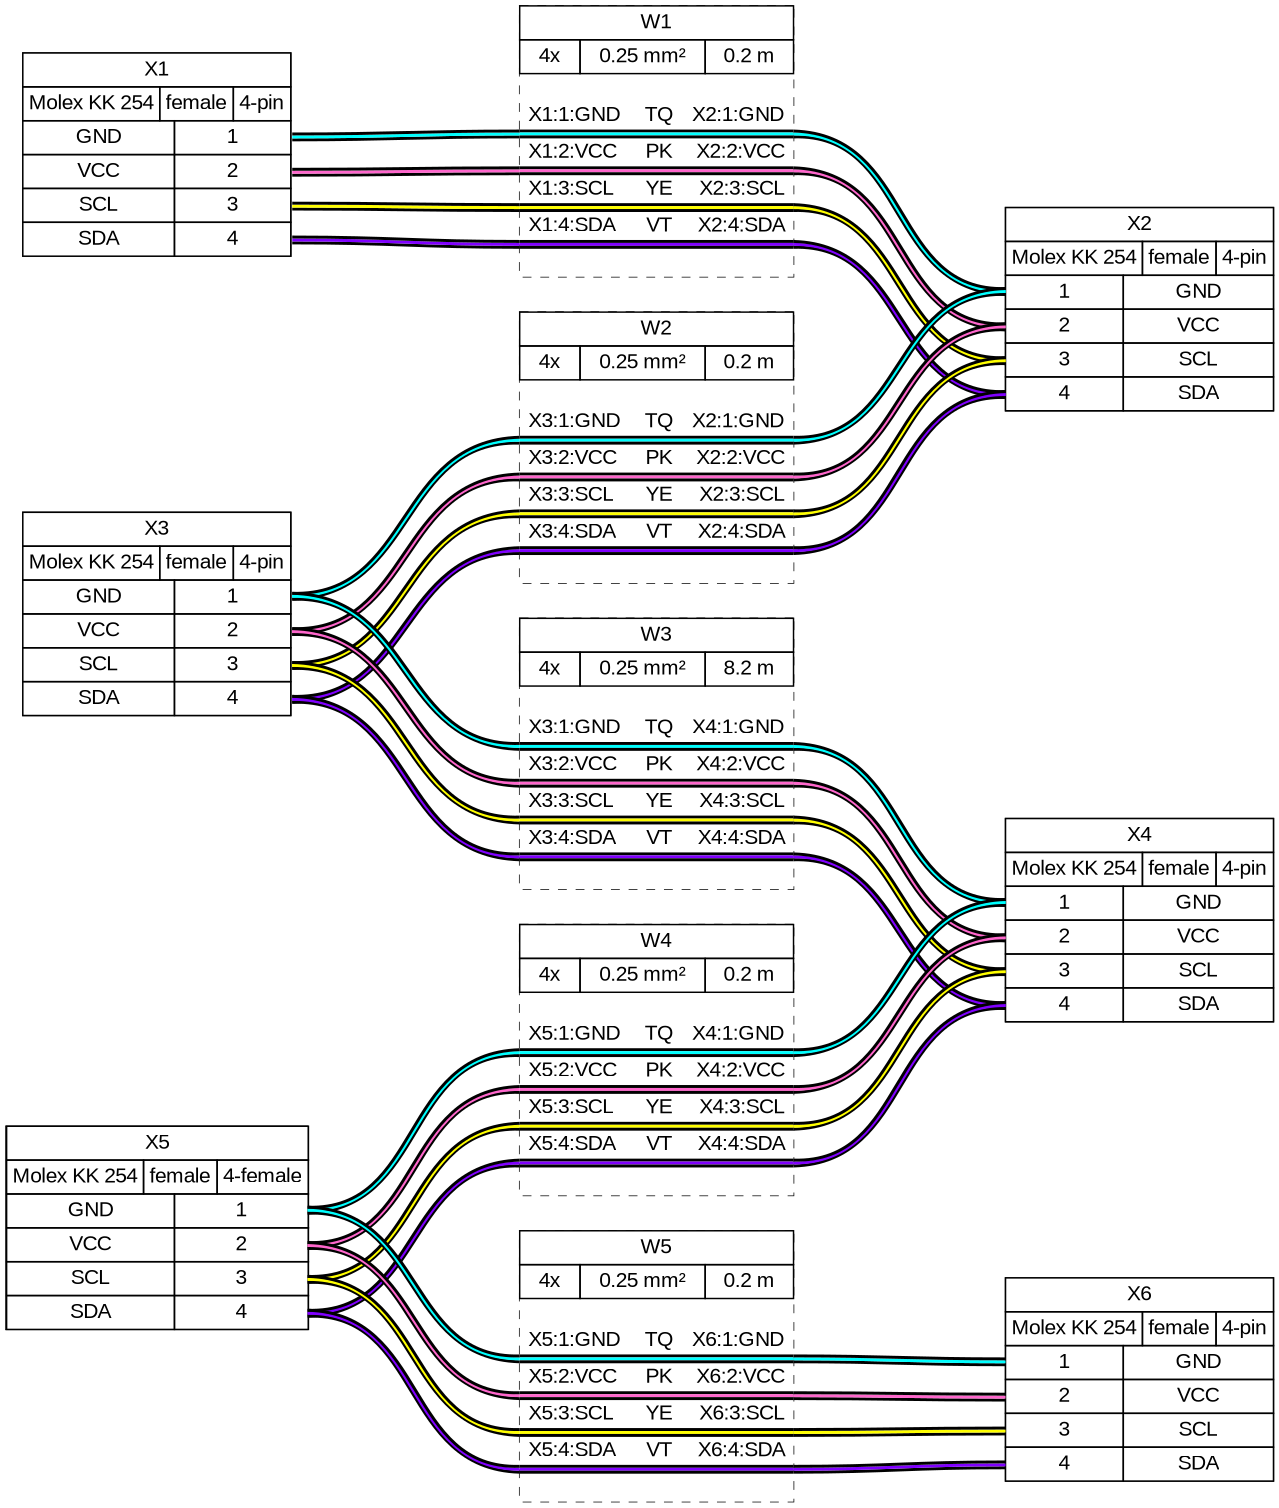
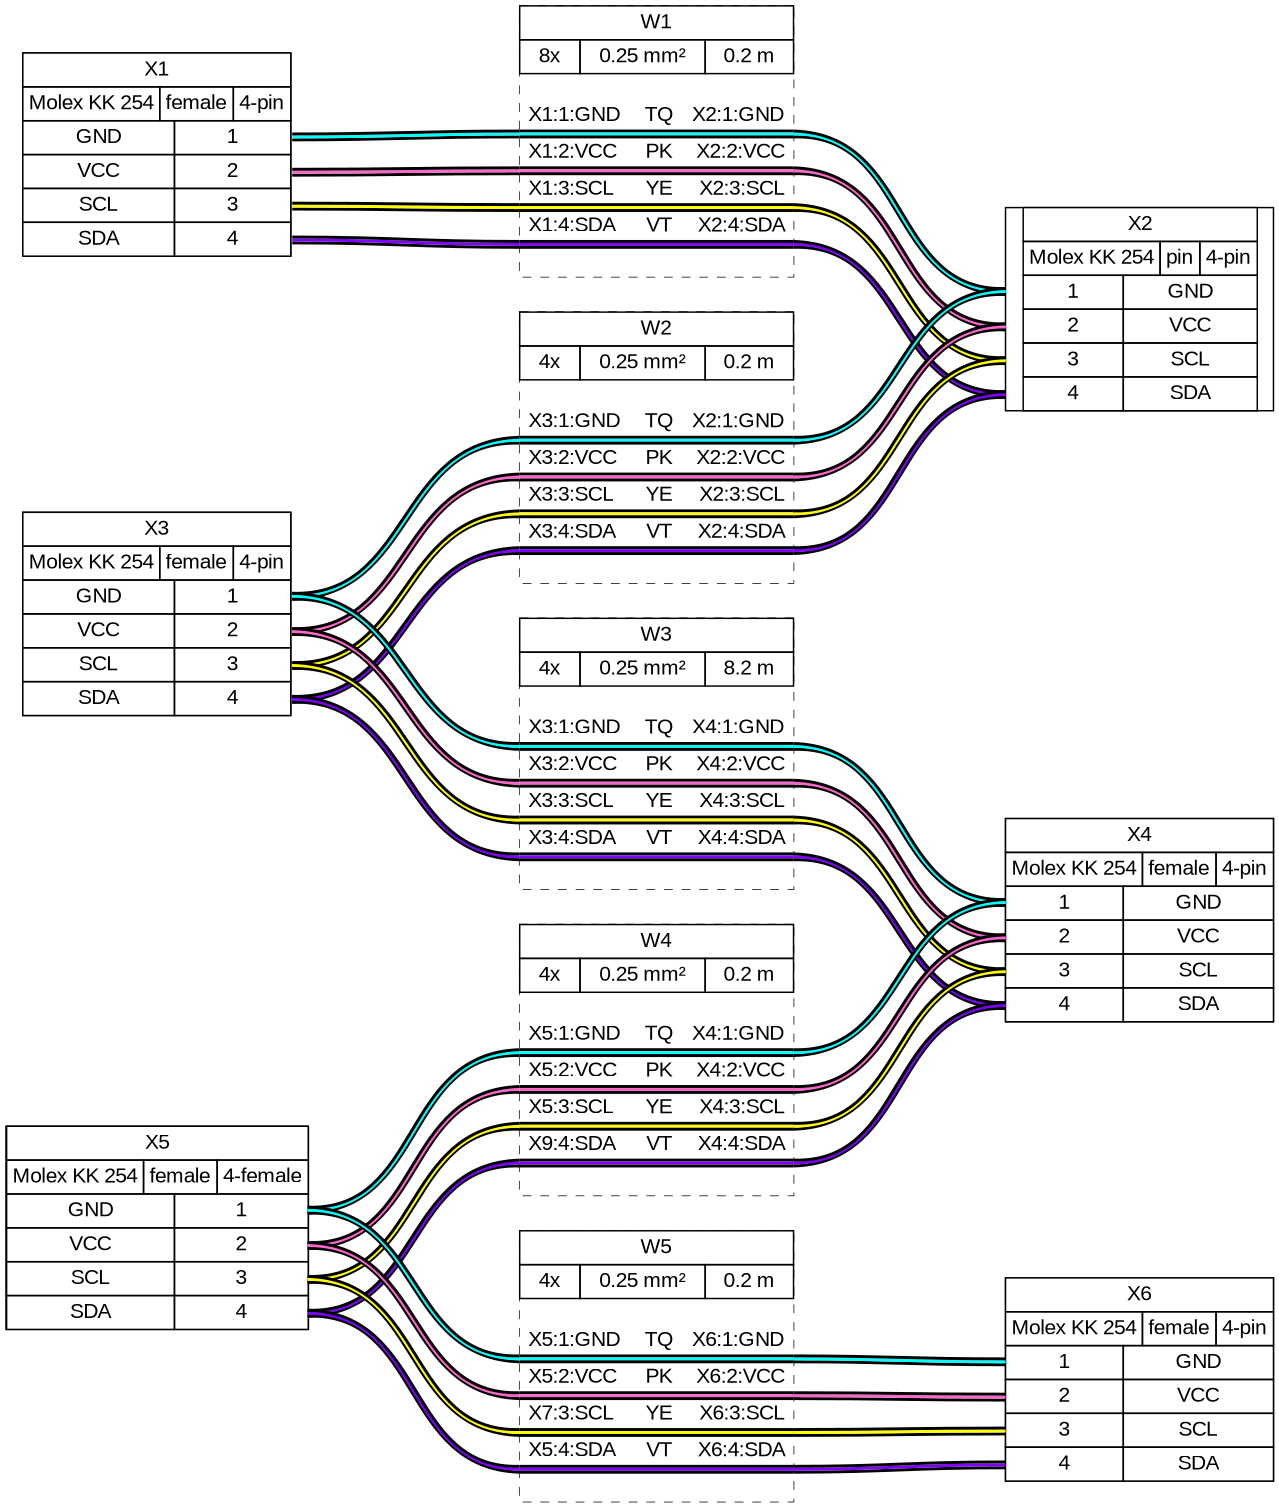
node "W1": text "4x" -> "8x"
node "X2": text "female" -> "pin"
node "W4": text "X5:4:SDA" -> "X9:4:SDA"
node "W5": text "X5:3:SCL" -> "X7:3:SCL"
